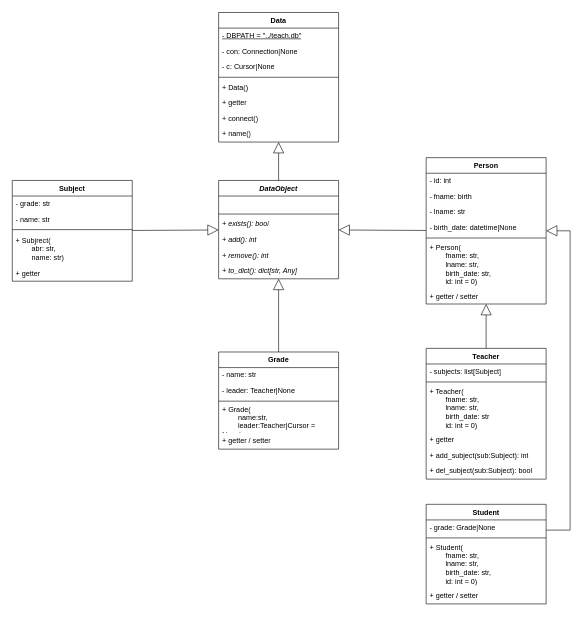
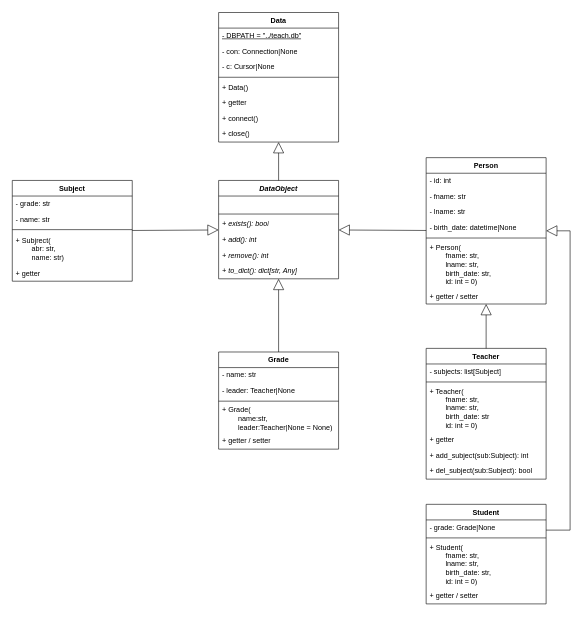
node "+ name()": label "+ name()" -> "+ close()"
node "- fname: birth": label "- fname: birth" -> "- fname: str"
node "+ Grade( name:str, leader:Teacher|Cursor = None)": label "+ Grade( name:str, leader:Teacher|Cursor = None)" -> "+ Grade( name:str, leader:Teacher|None = None)"
